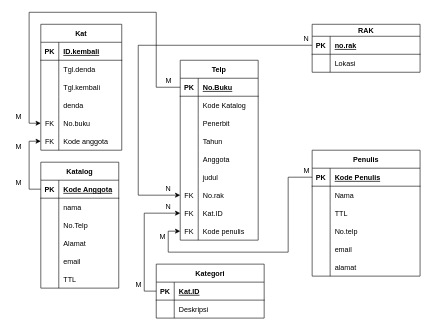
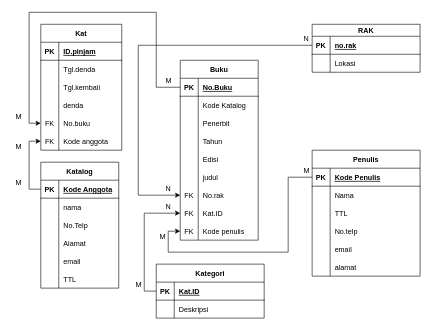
node "ID.kembali": label "ID.kembali" -> "ID.pinjam"
node "Telp": label "Telp" -> "Buku"
node "Anggota": label "Anggota" -> "Edisi"
